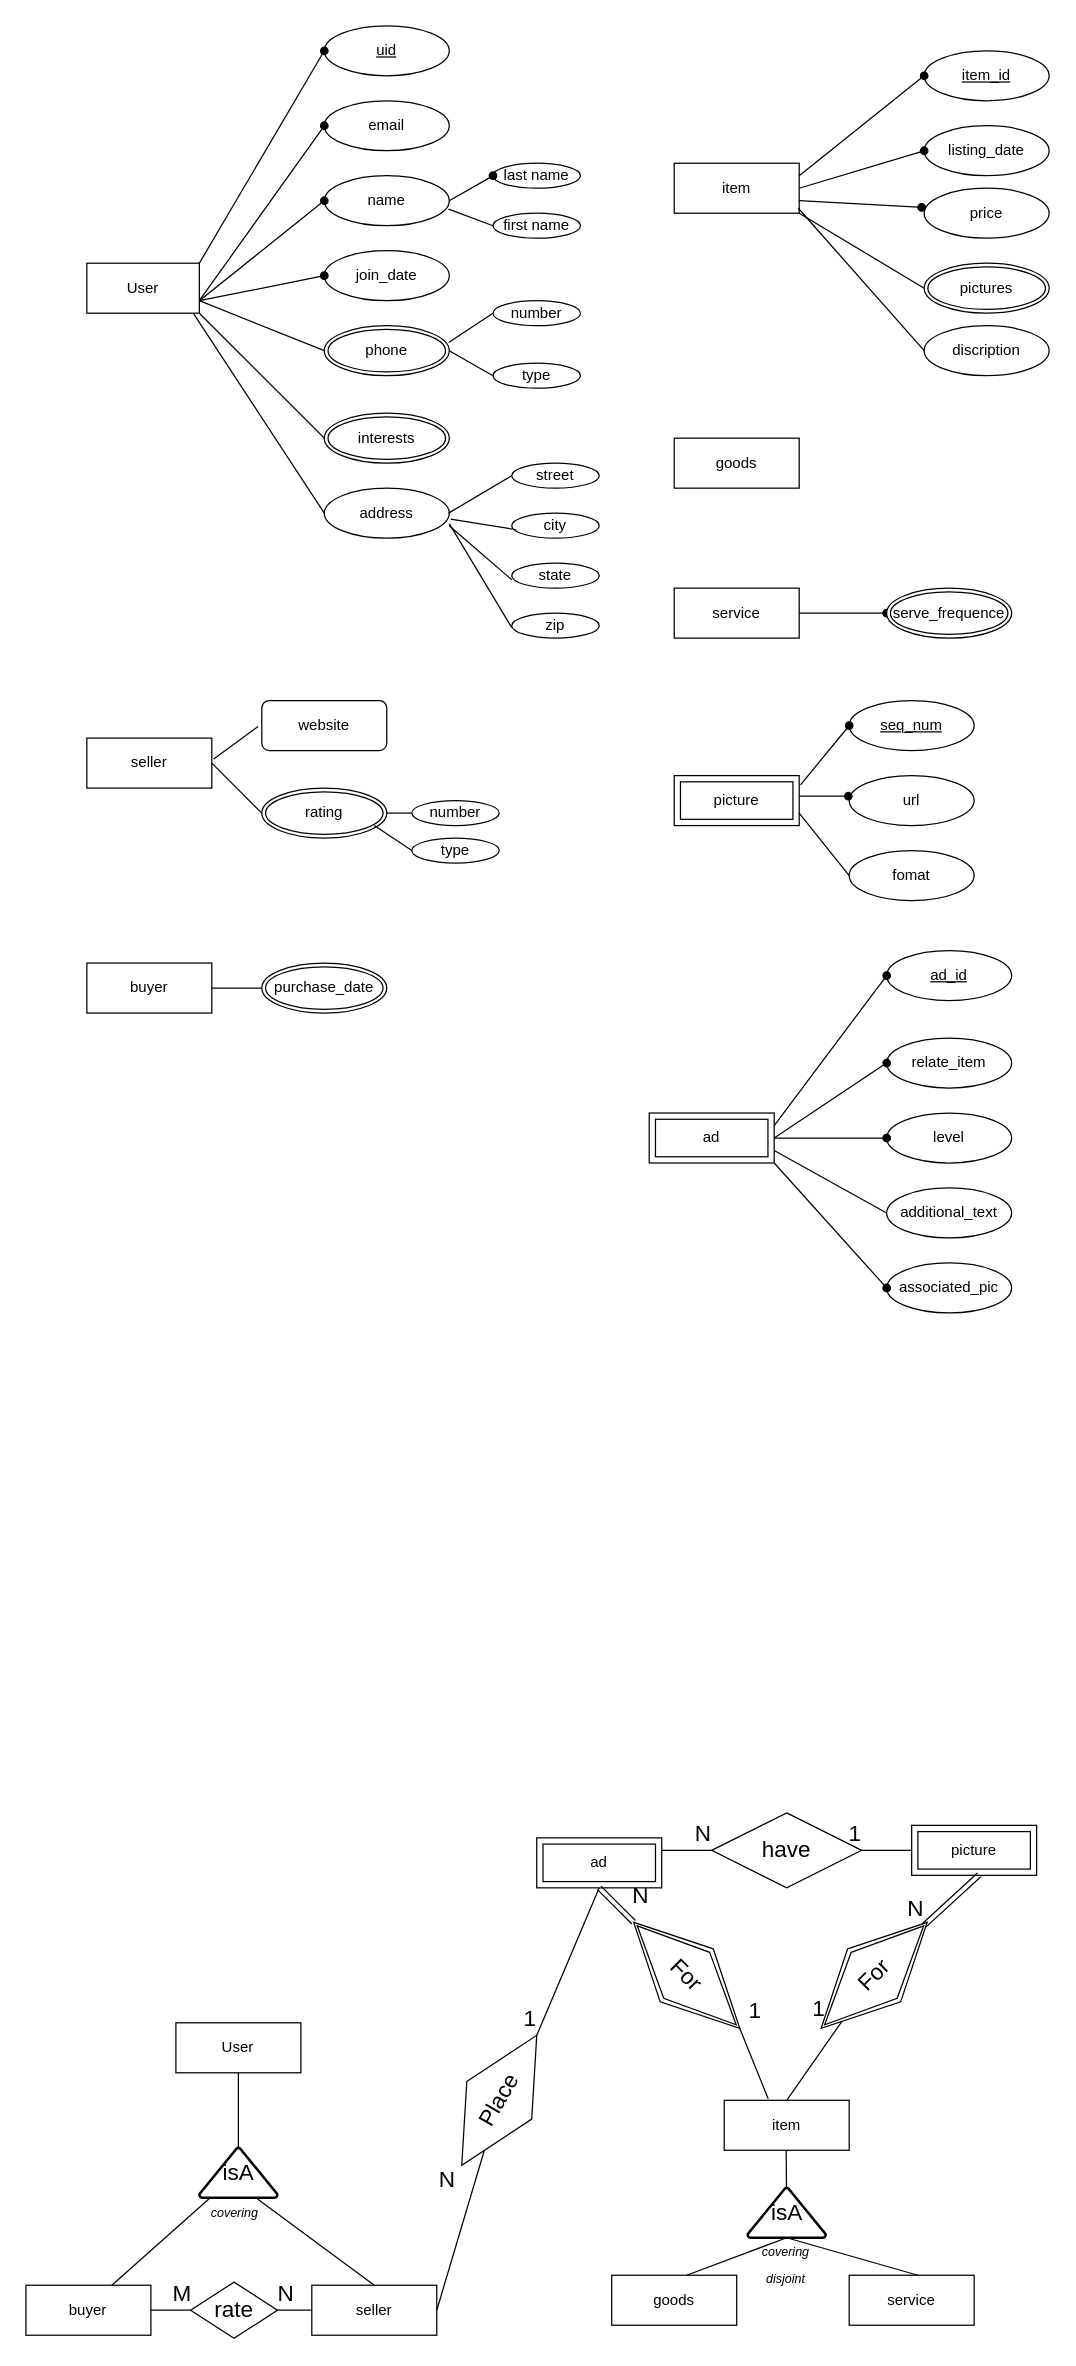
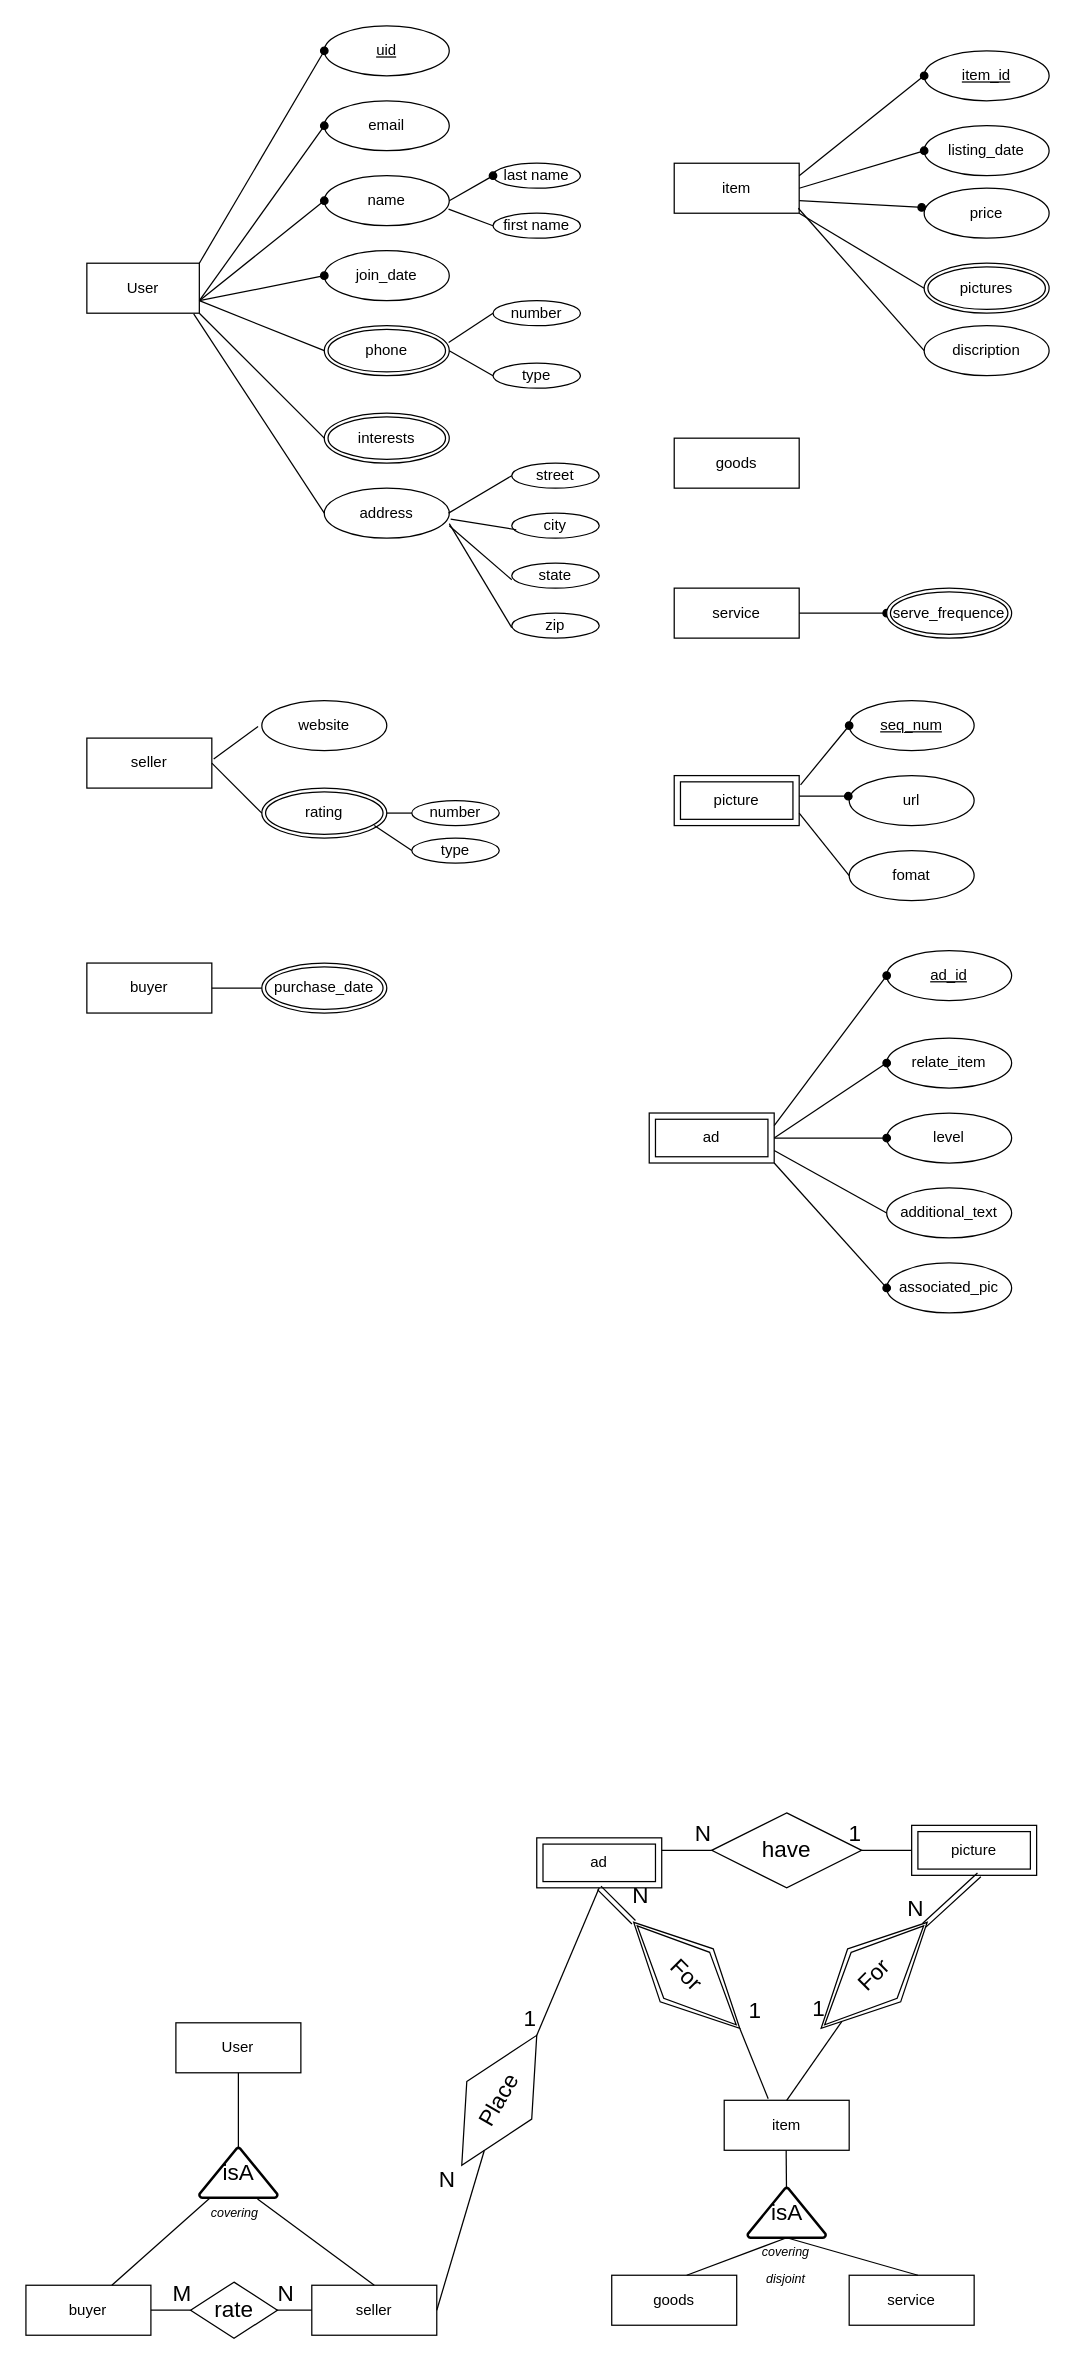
node "website": shape rounded rectangle -> ellipse
